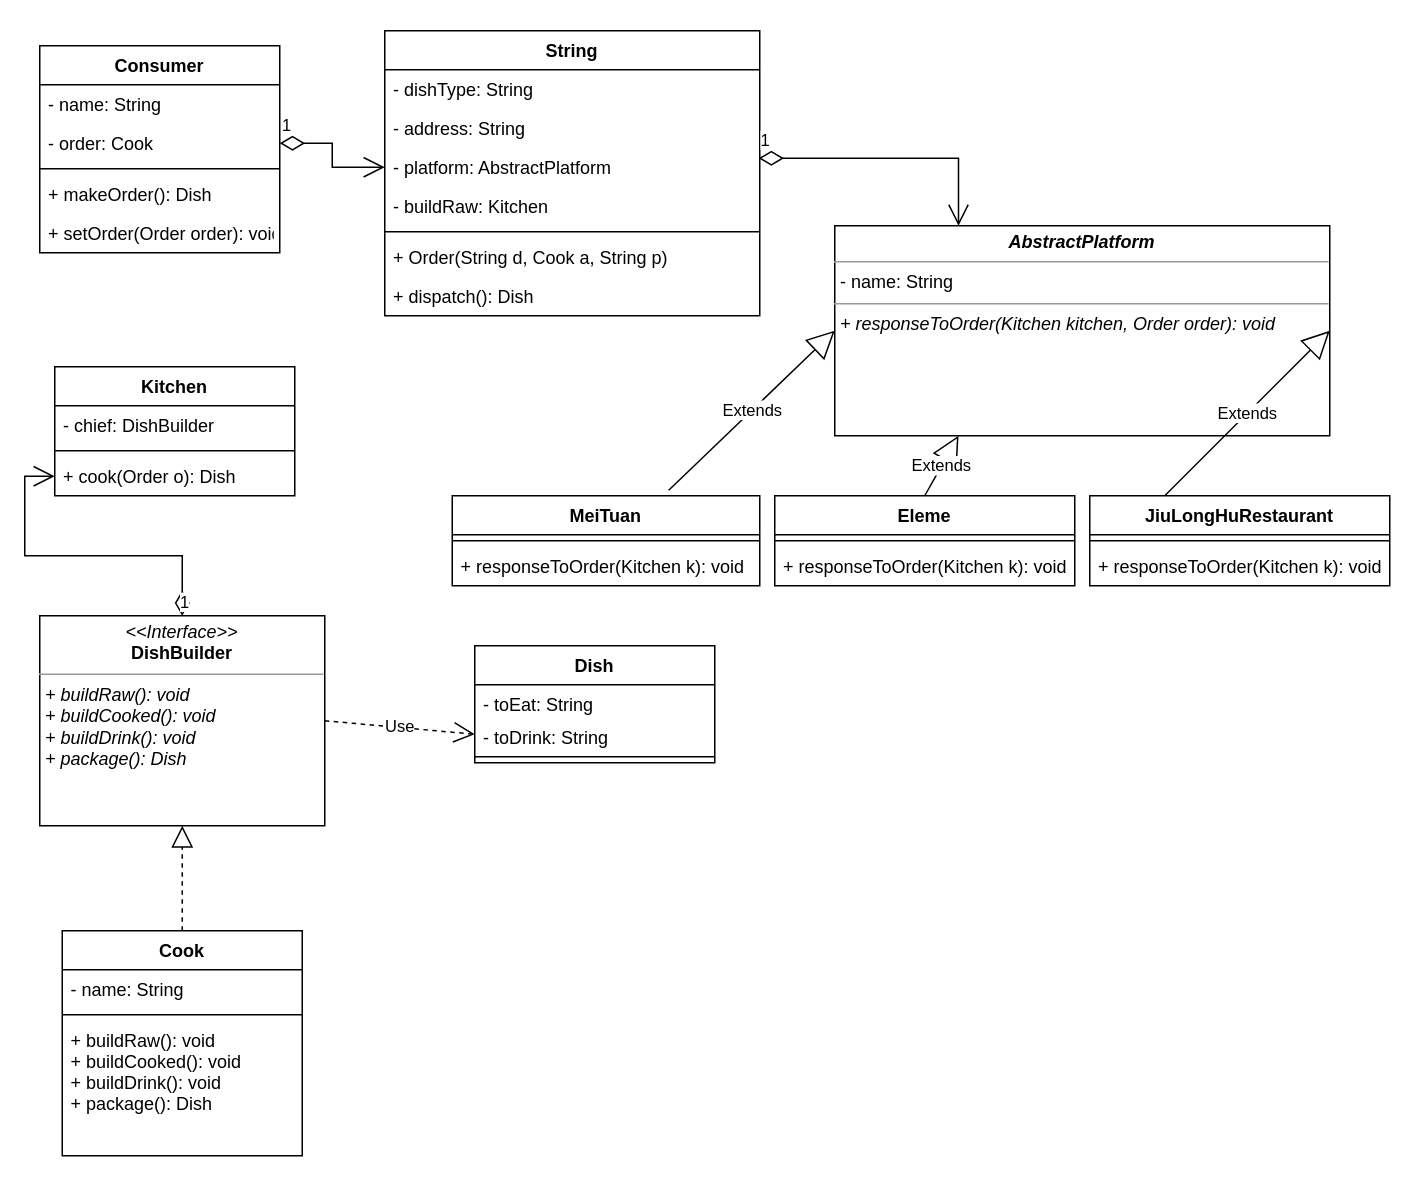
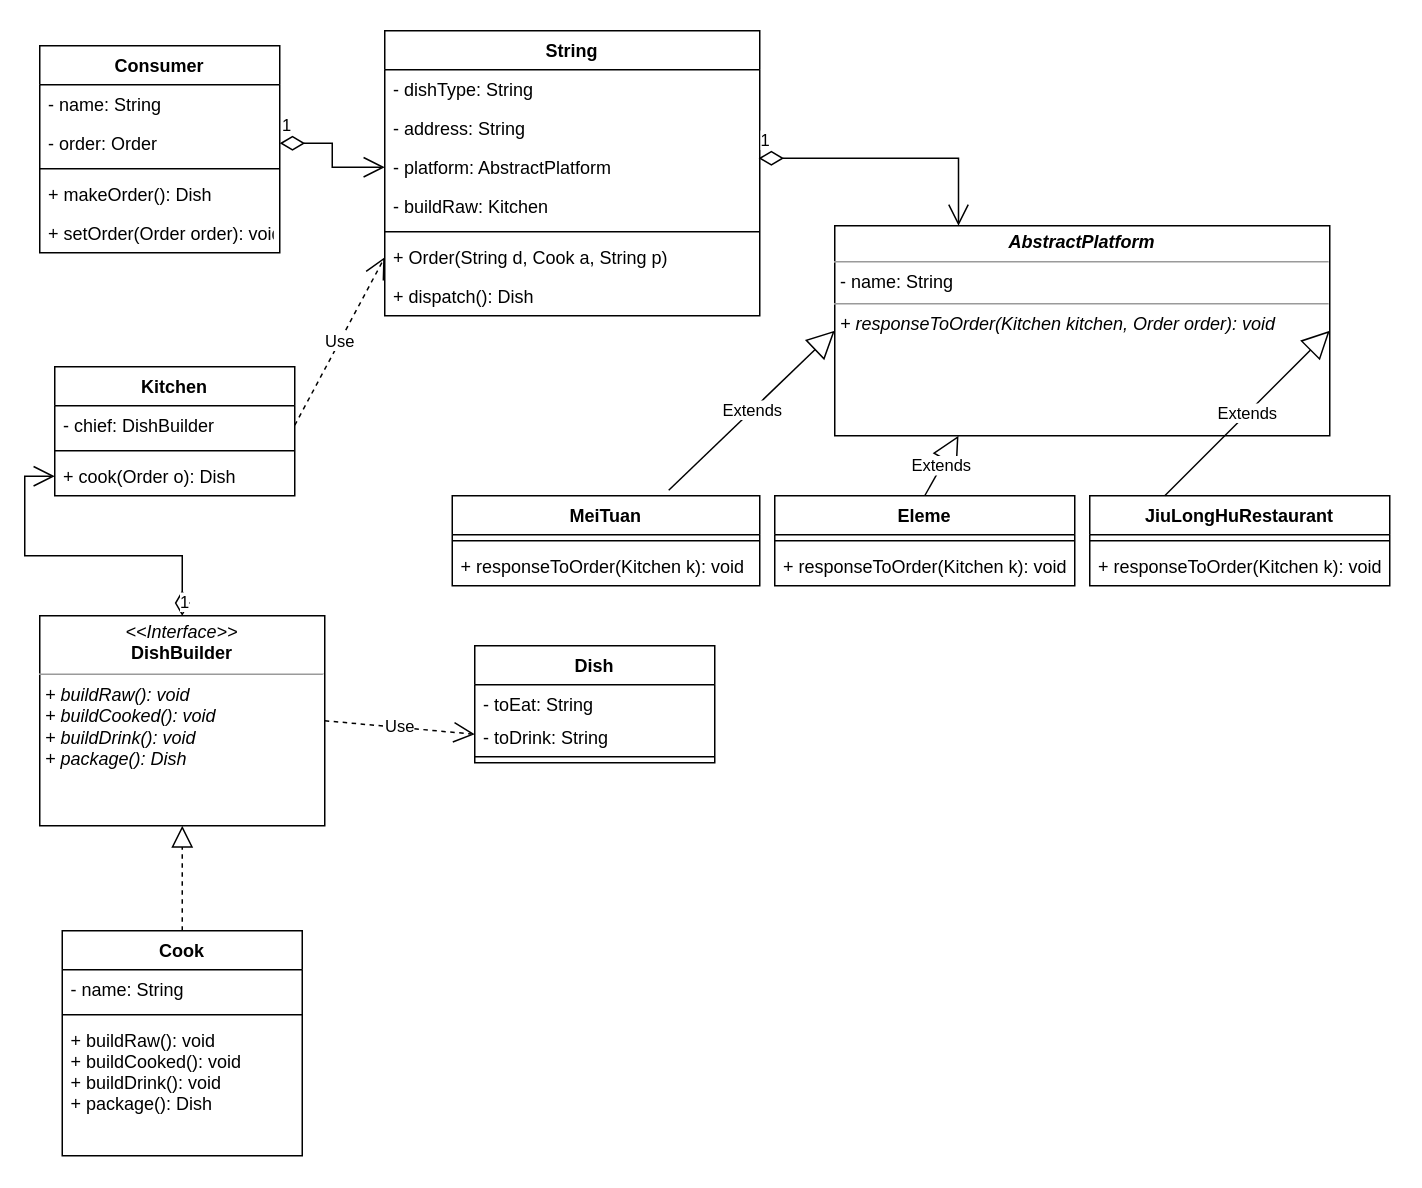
node "- order: Cook": label "- order: Cook" -> "- order: Order"
edge "- chief: DishBuilder" -> "+ Order(String d, Cook a, String p)": added, label "Use"
